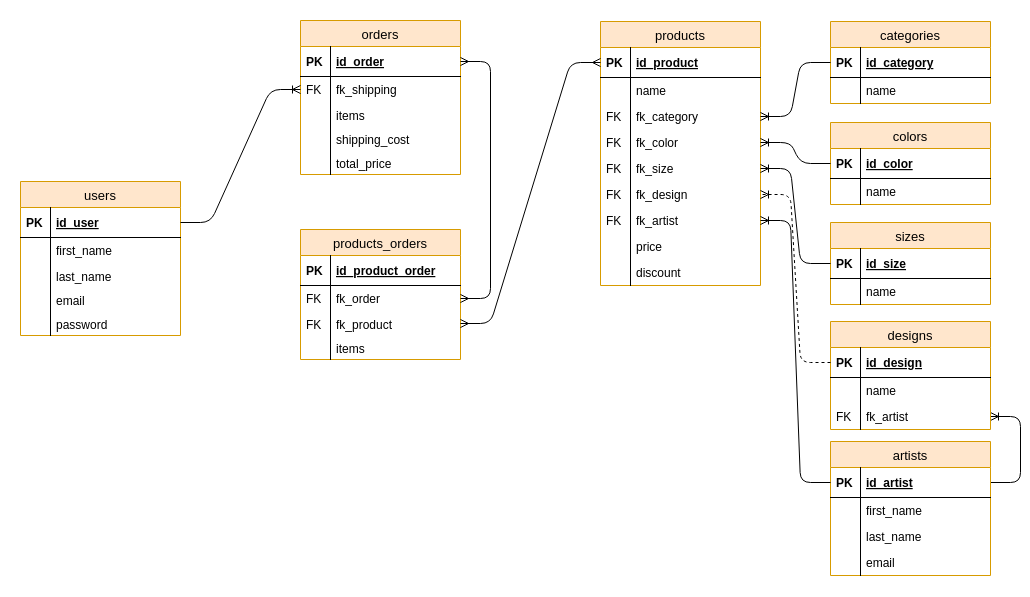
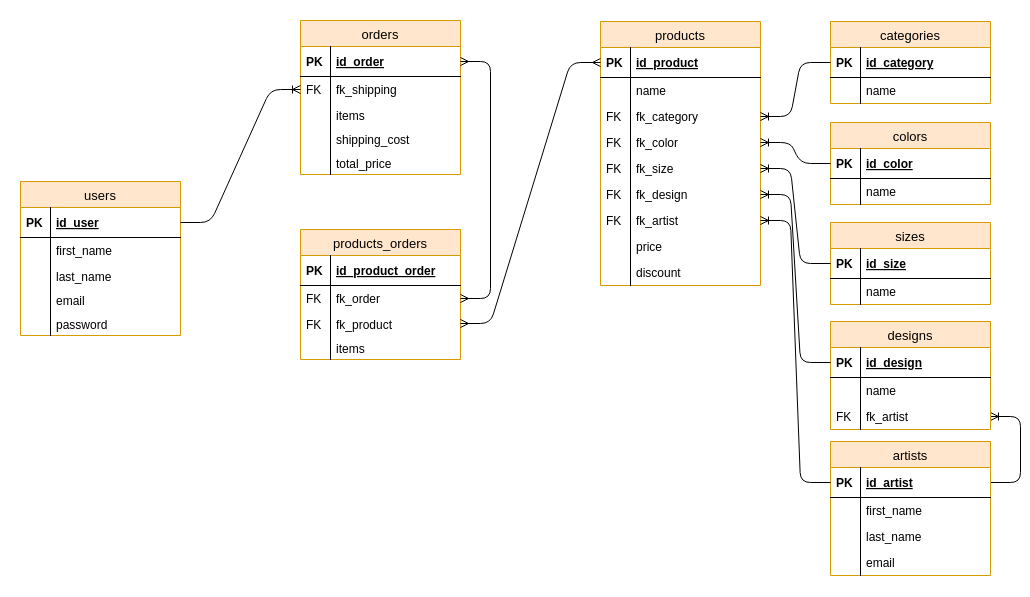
edge "id_design" -> "fk_design": style dashed -> solid
